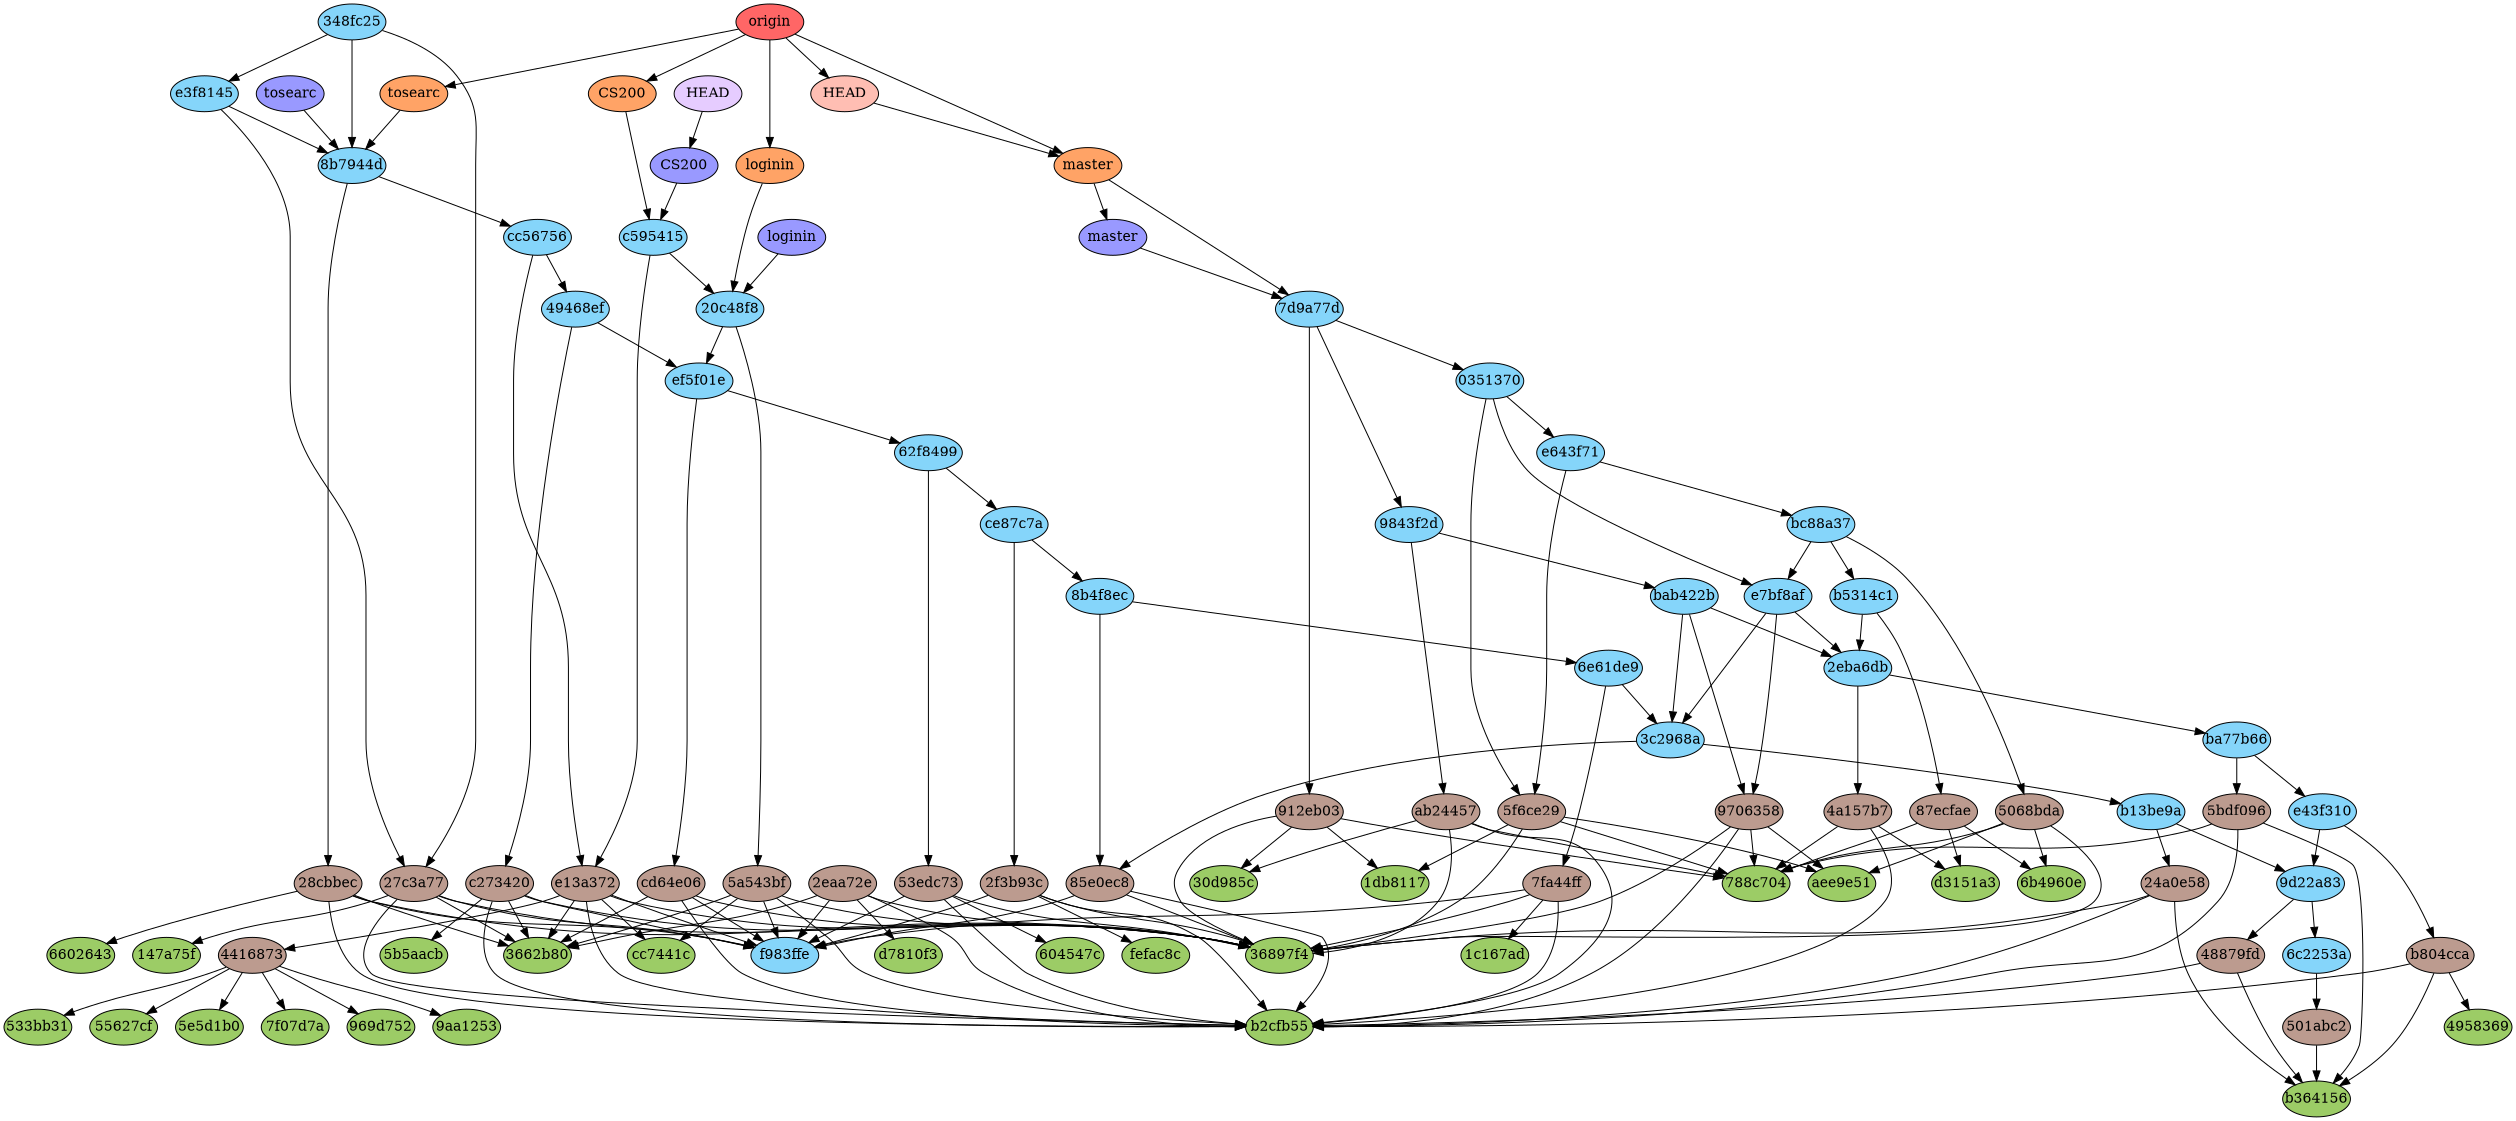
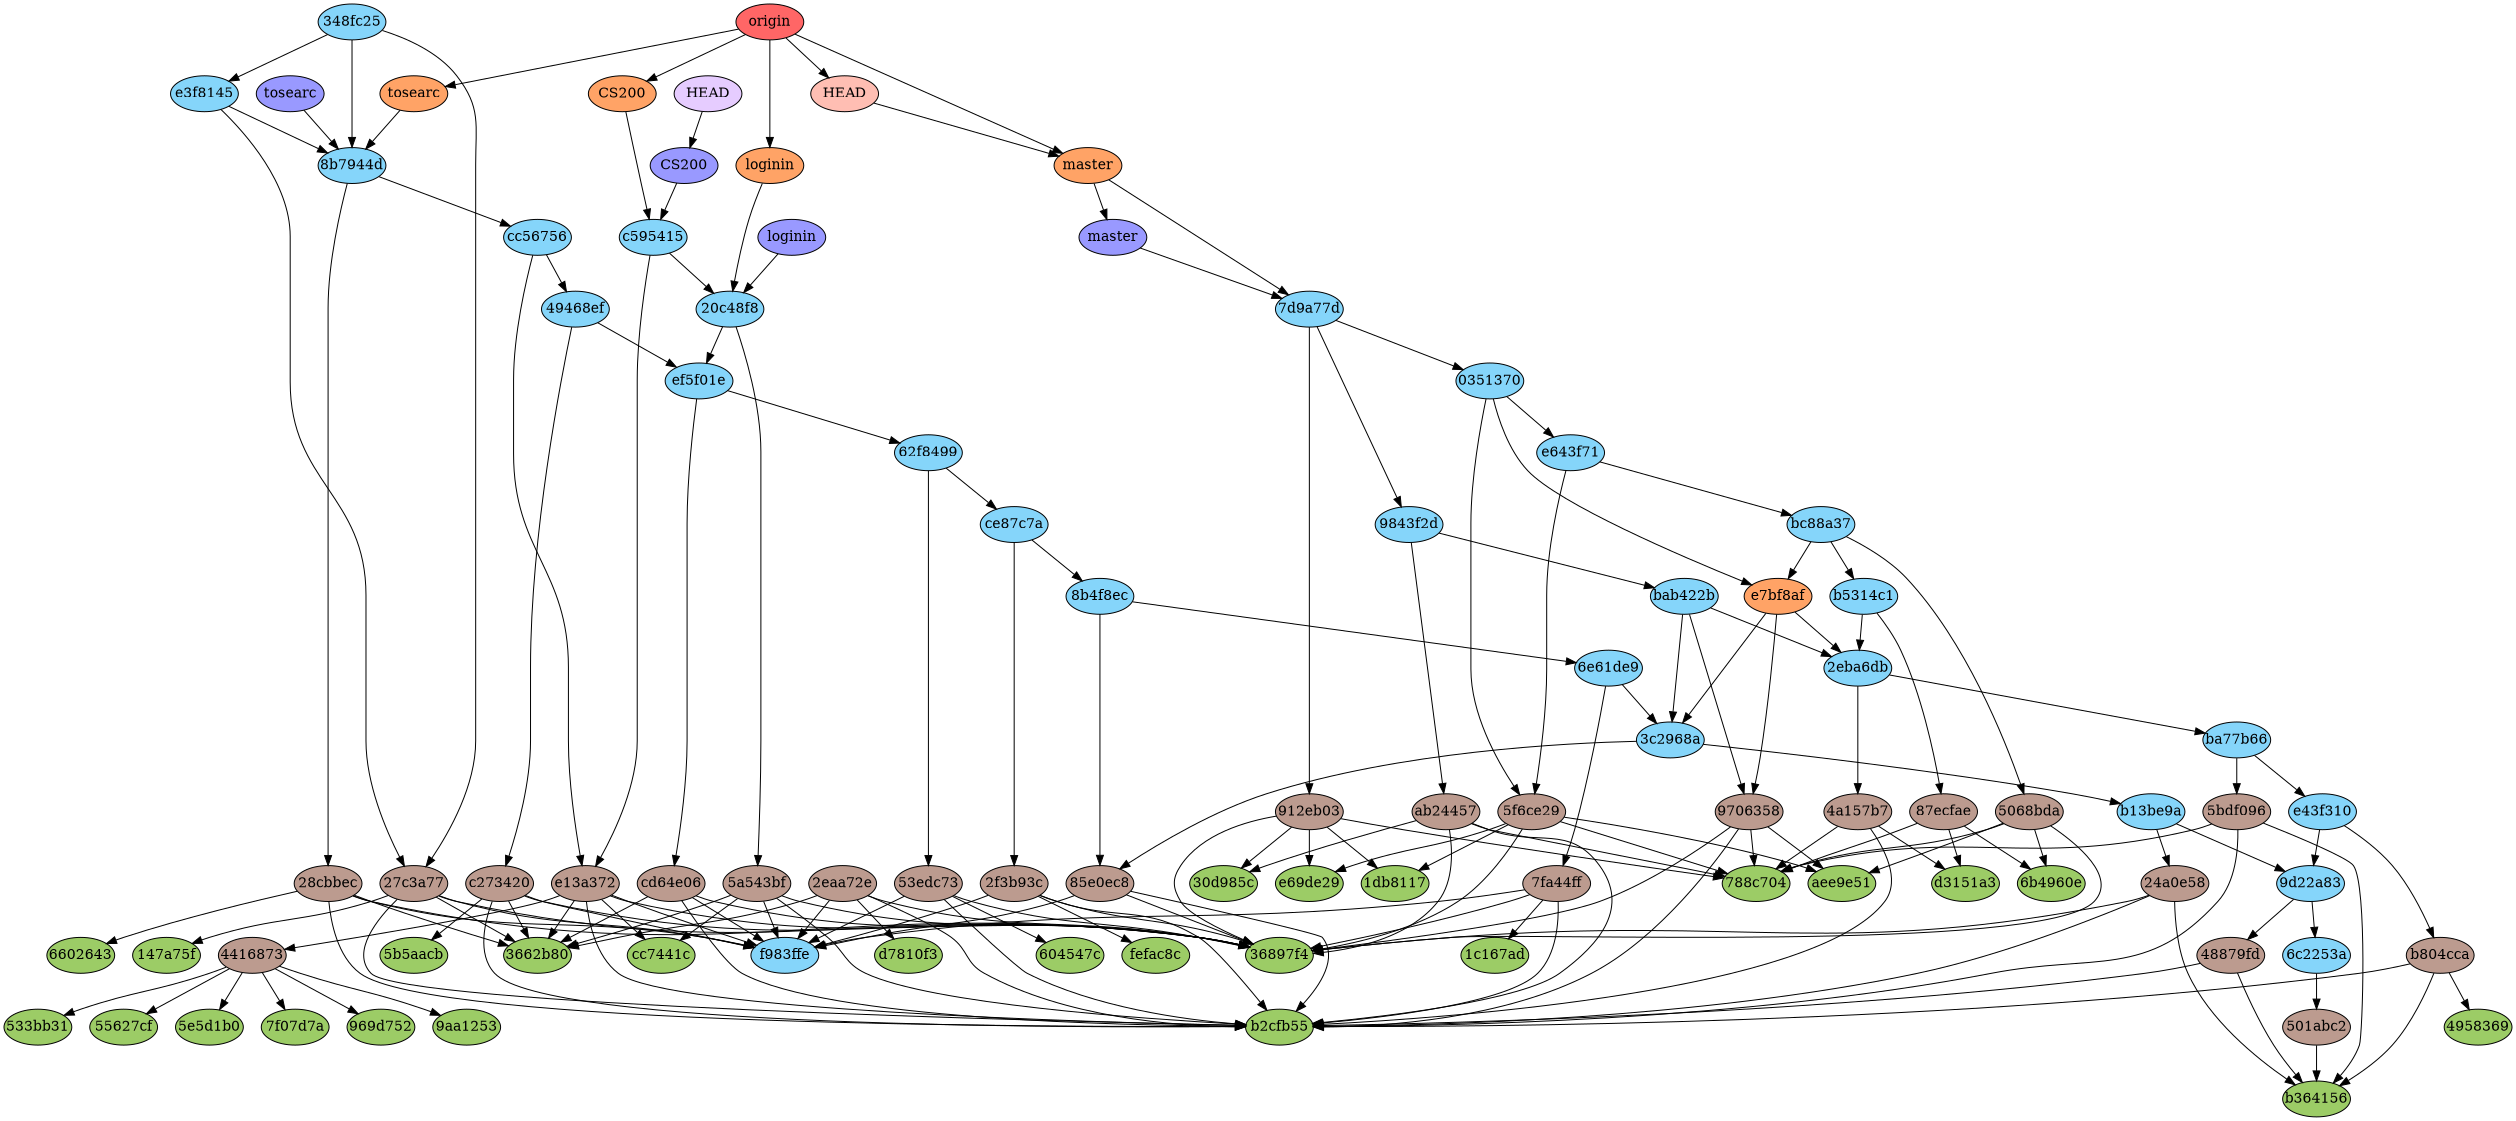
node "e7bf8af": fillcolor #85d5fa -> #ffa366
node "e69de29": added
